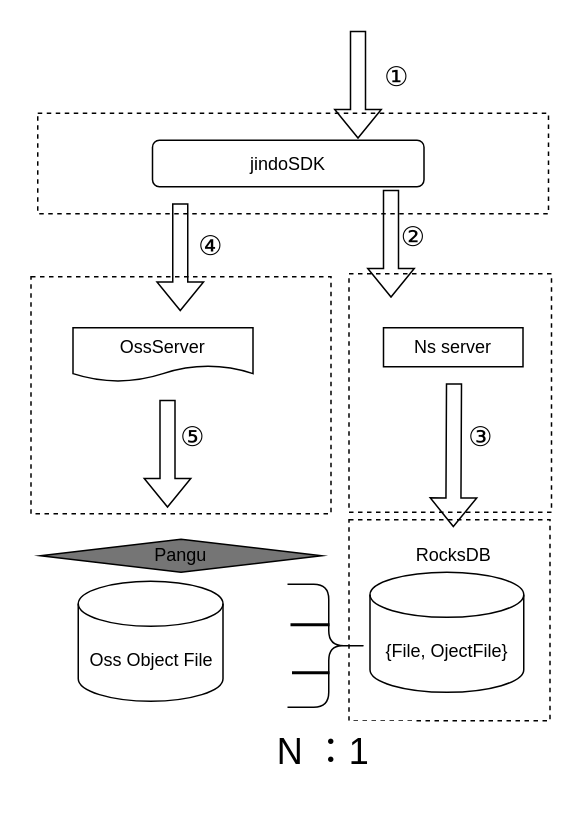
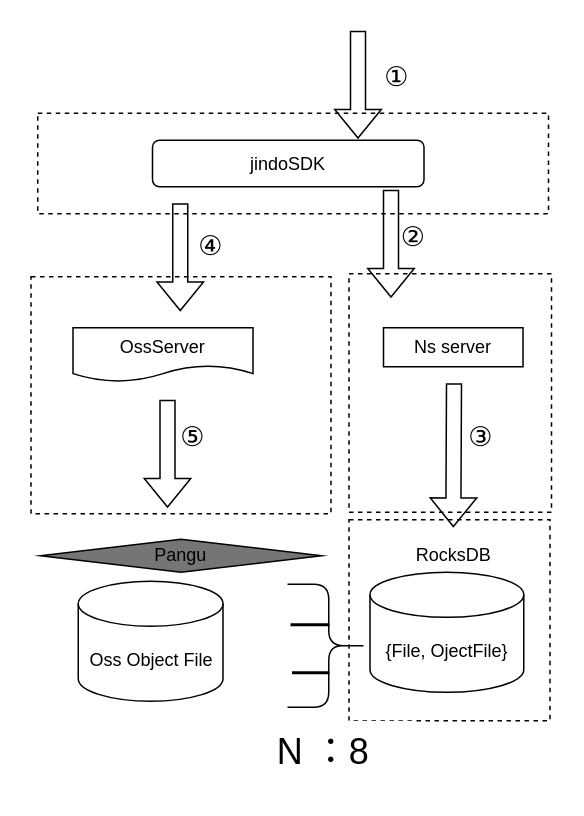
node "N ：1": label "N ：1" -> "N ：8"
